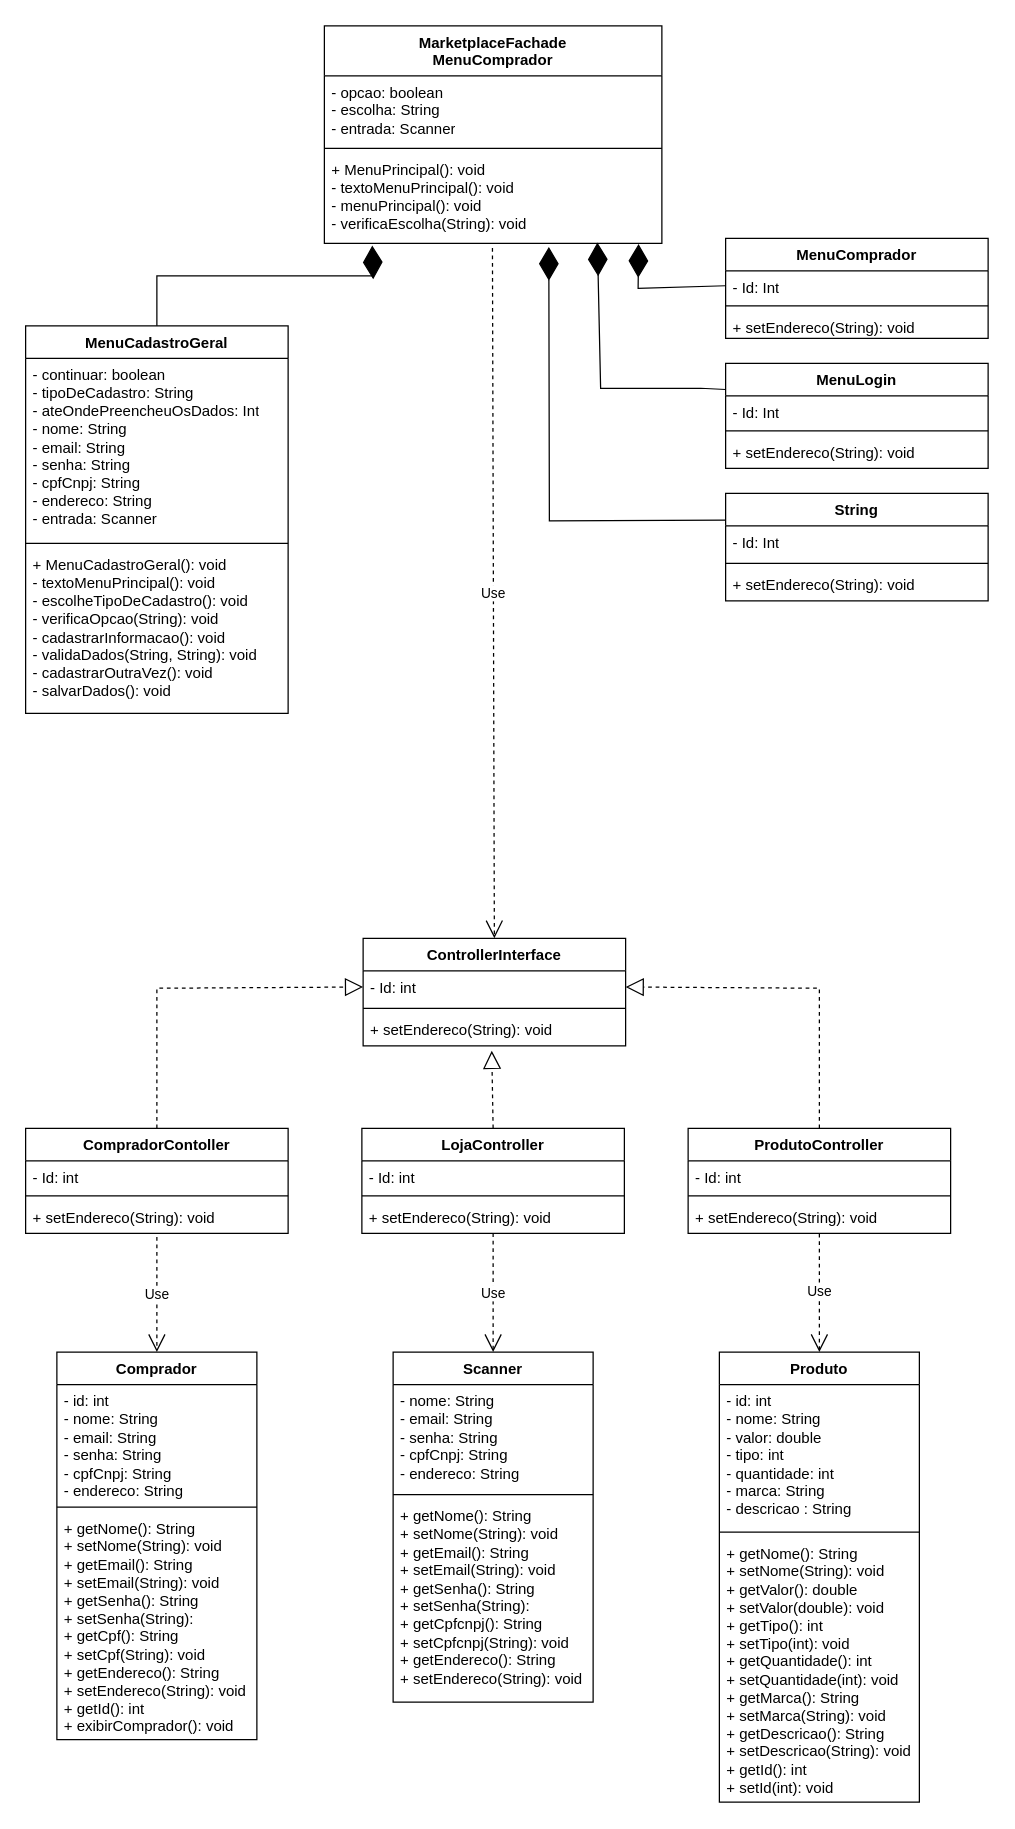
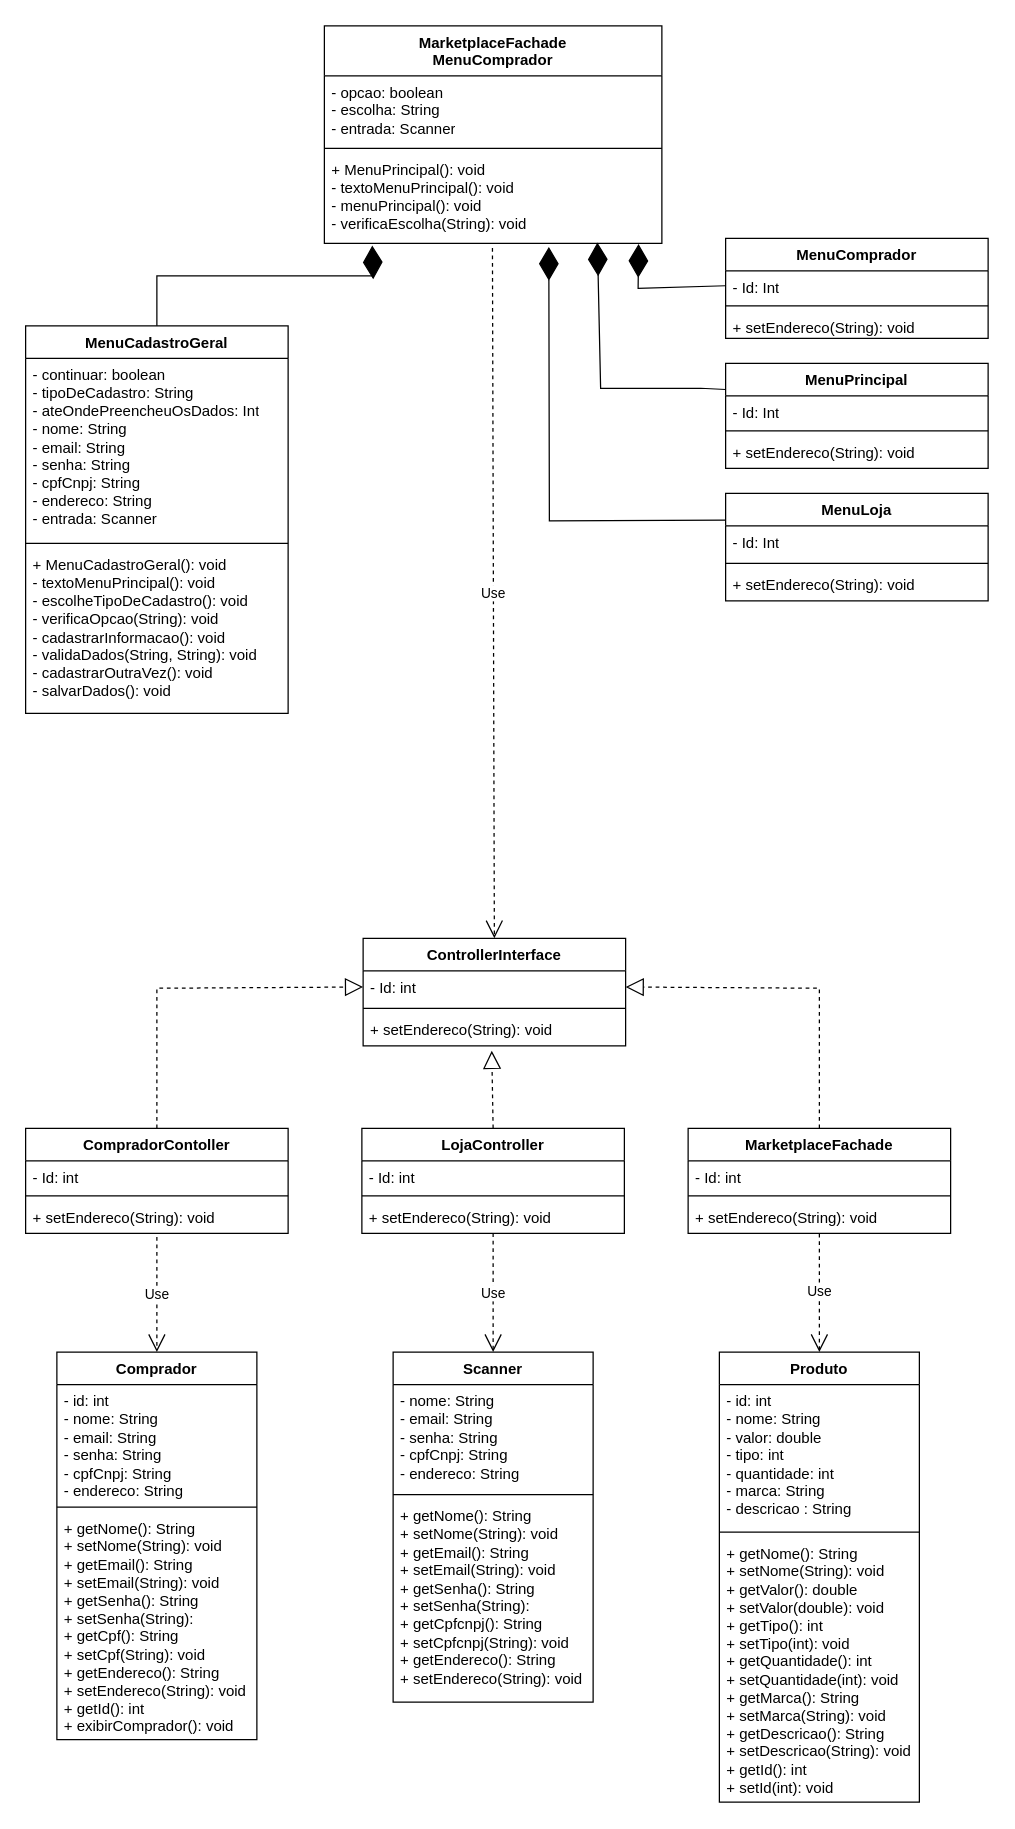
node "MenuLogin": label "MenuLogin" -> "MenuPrincipal"
node "String": label "String" -> "MenuLoja"
node "ProdutoController": label "ProdutoController" -> "MarketplaceFachade"
